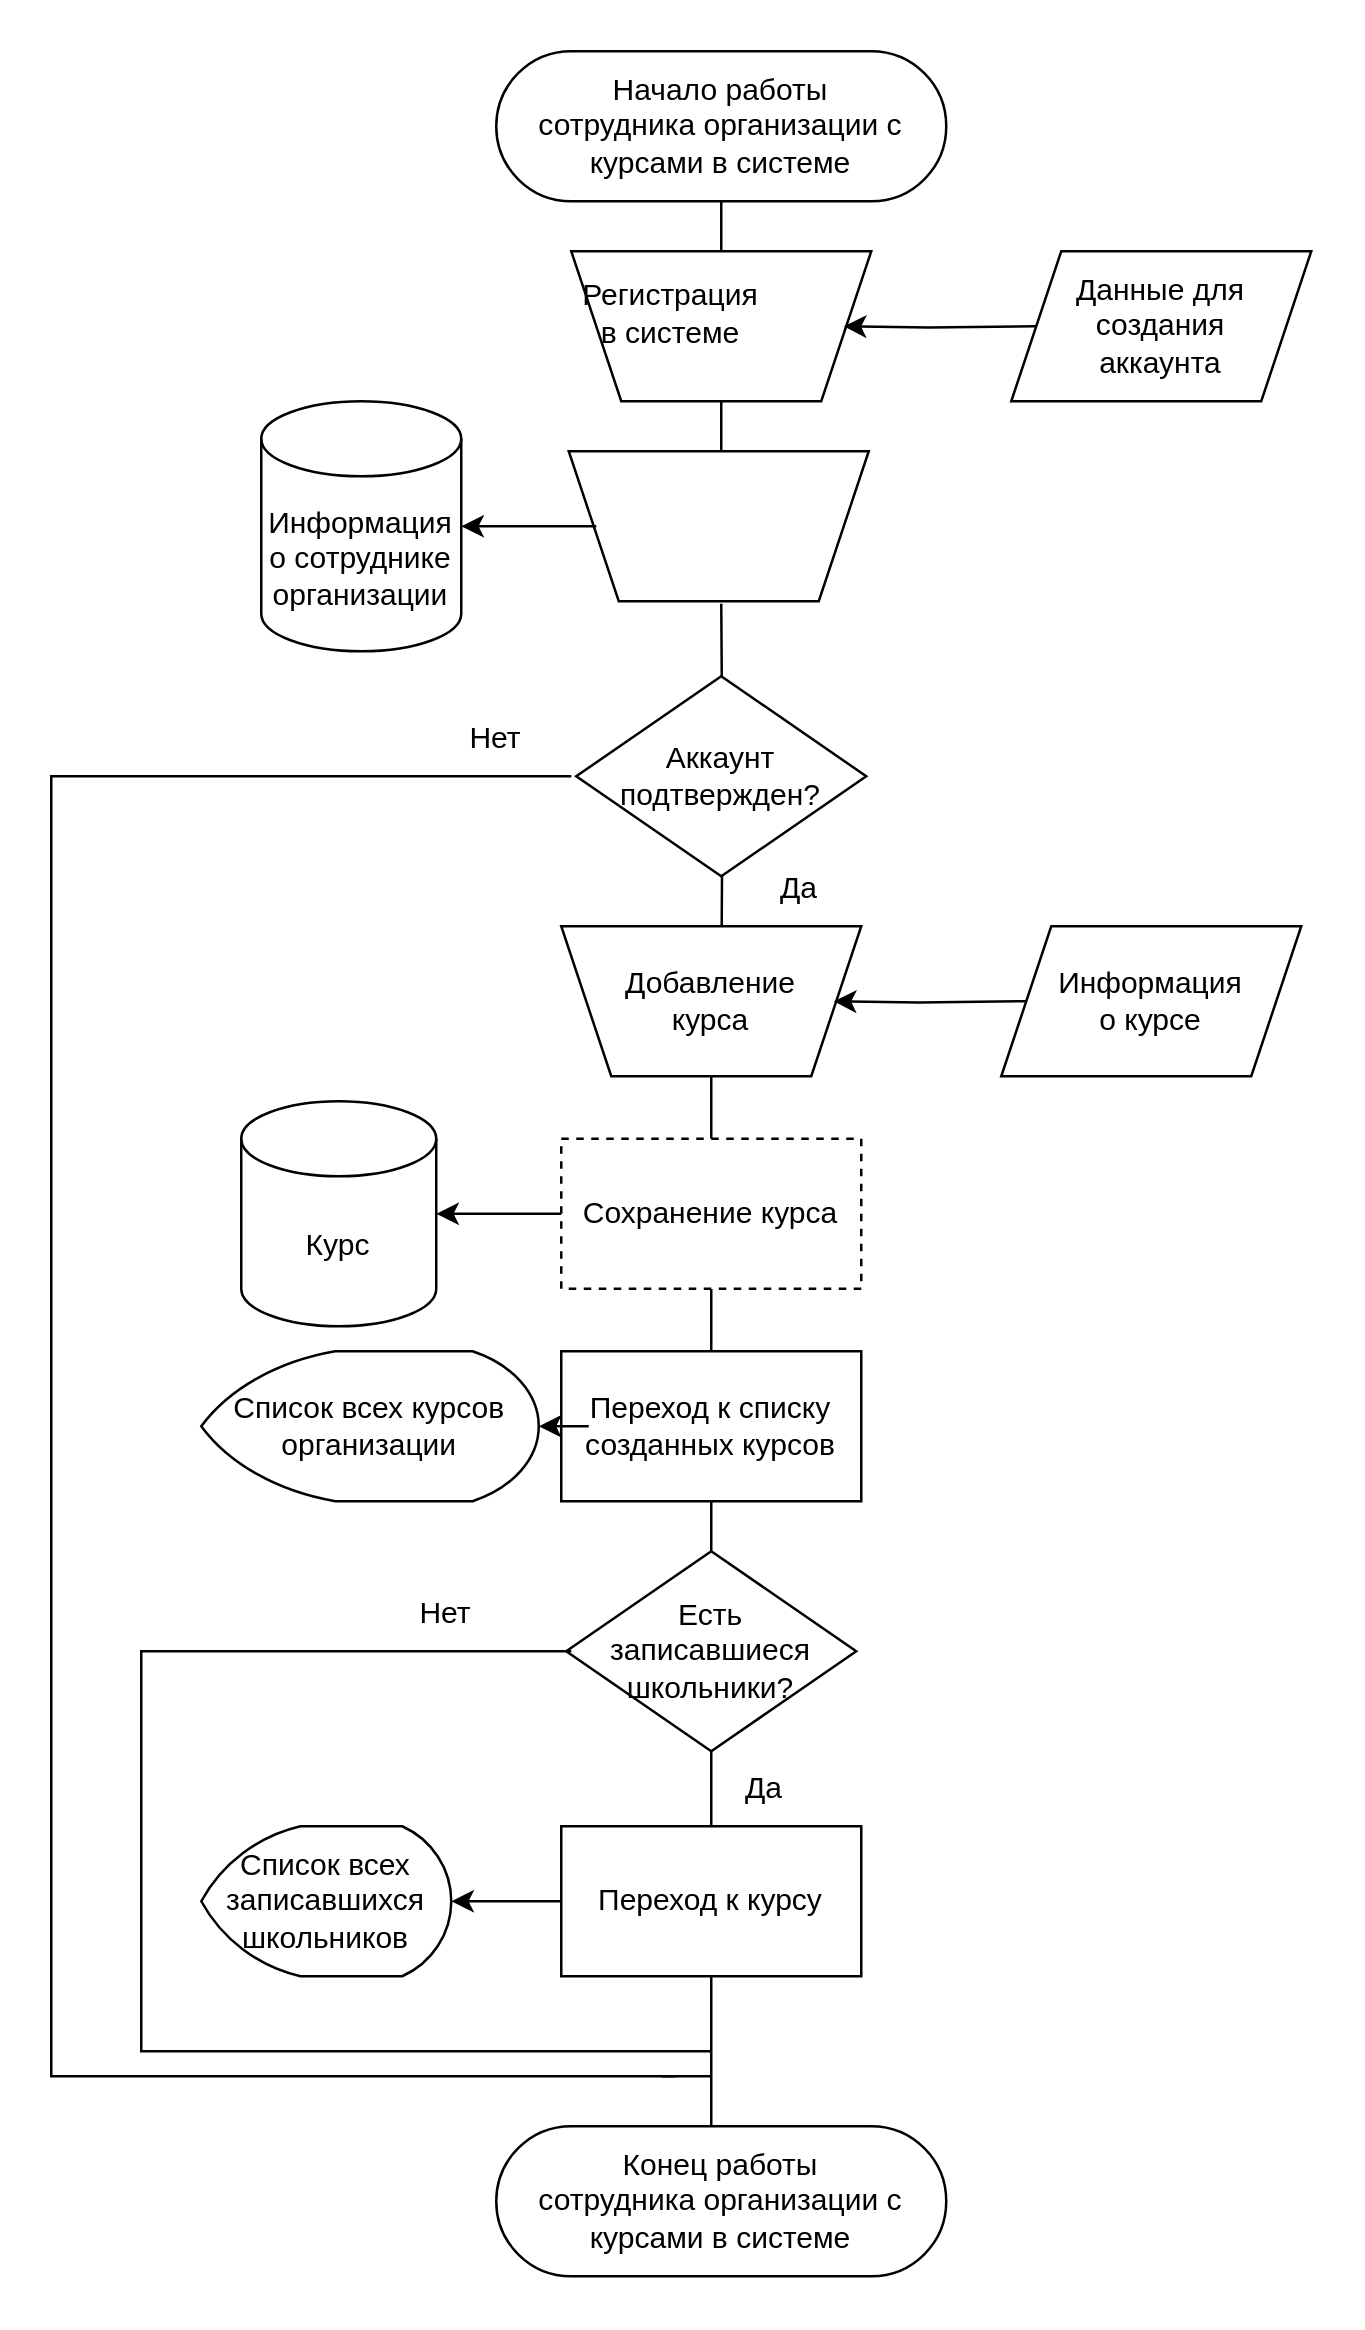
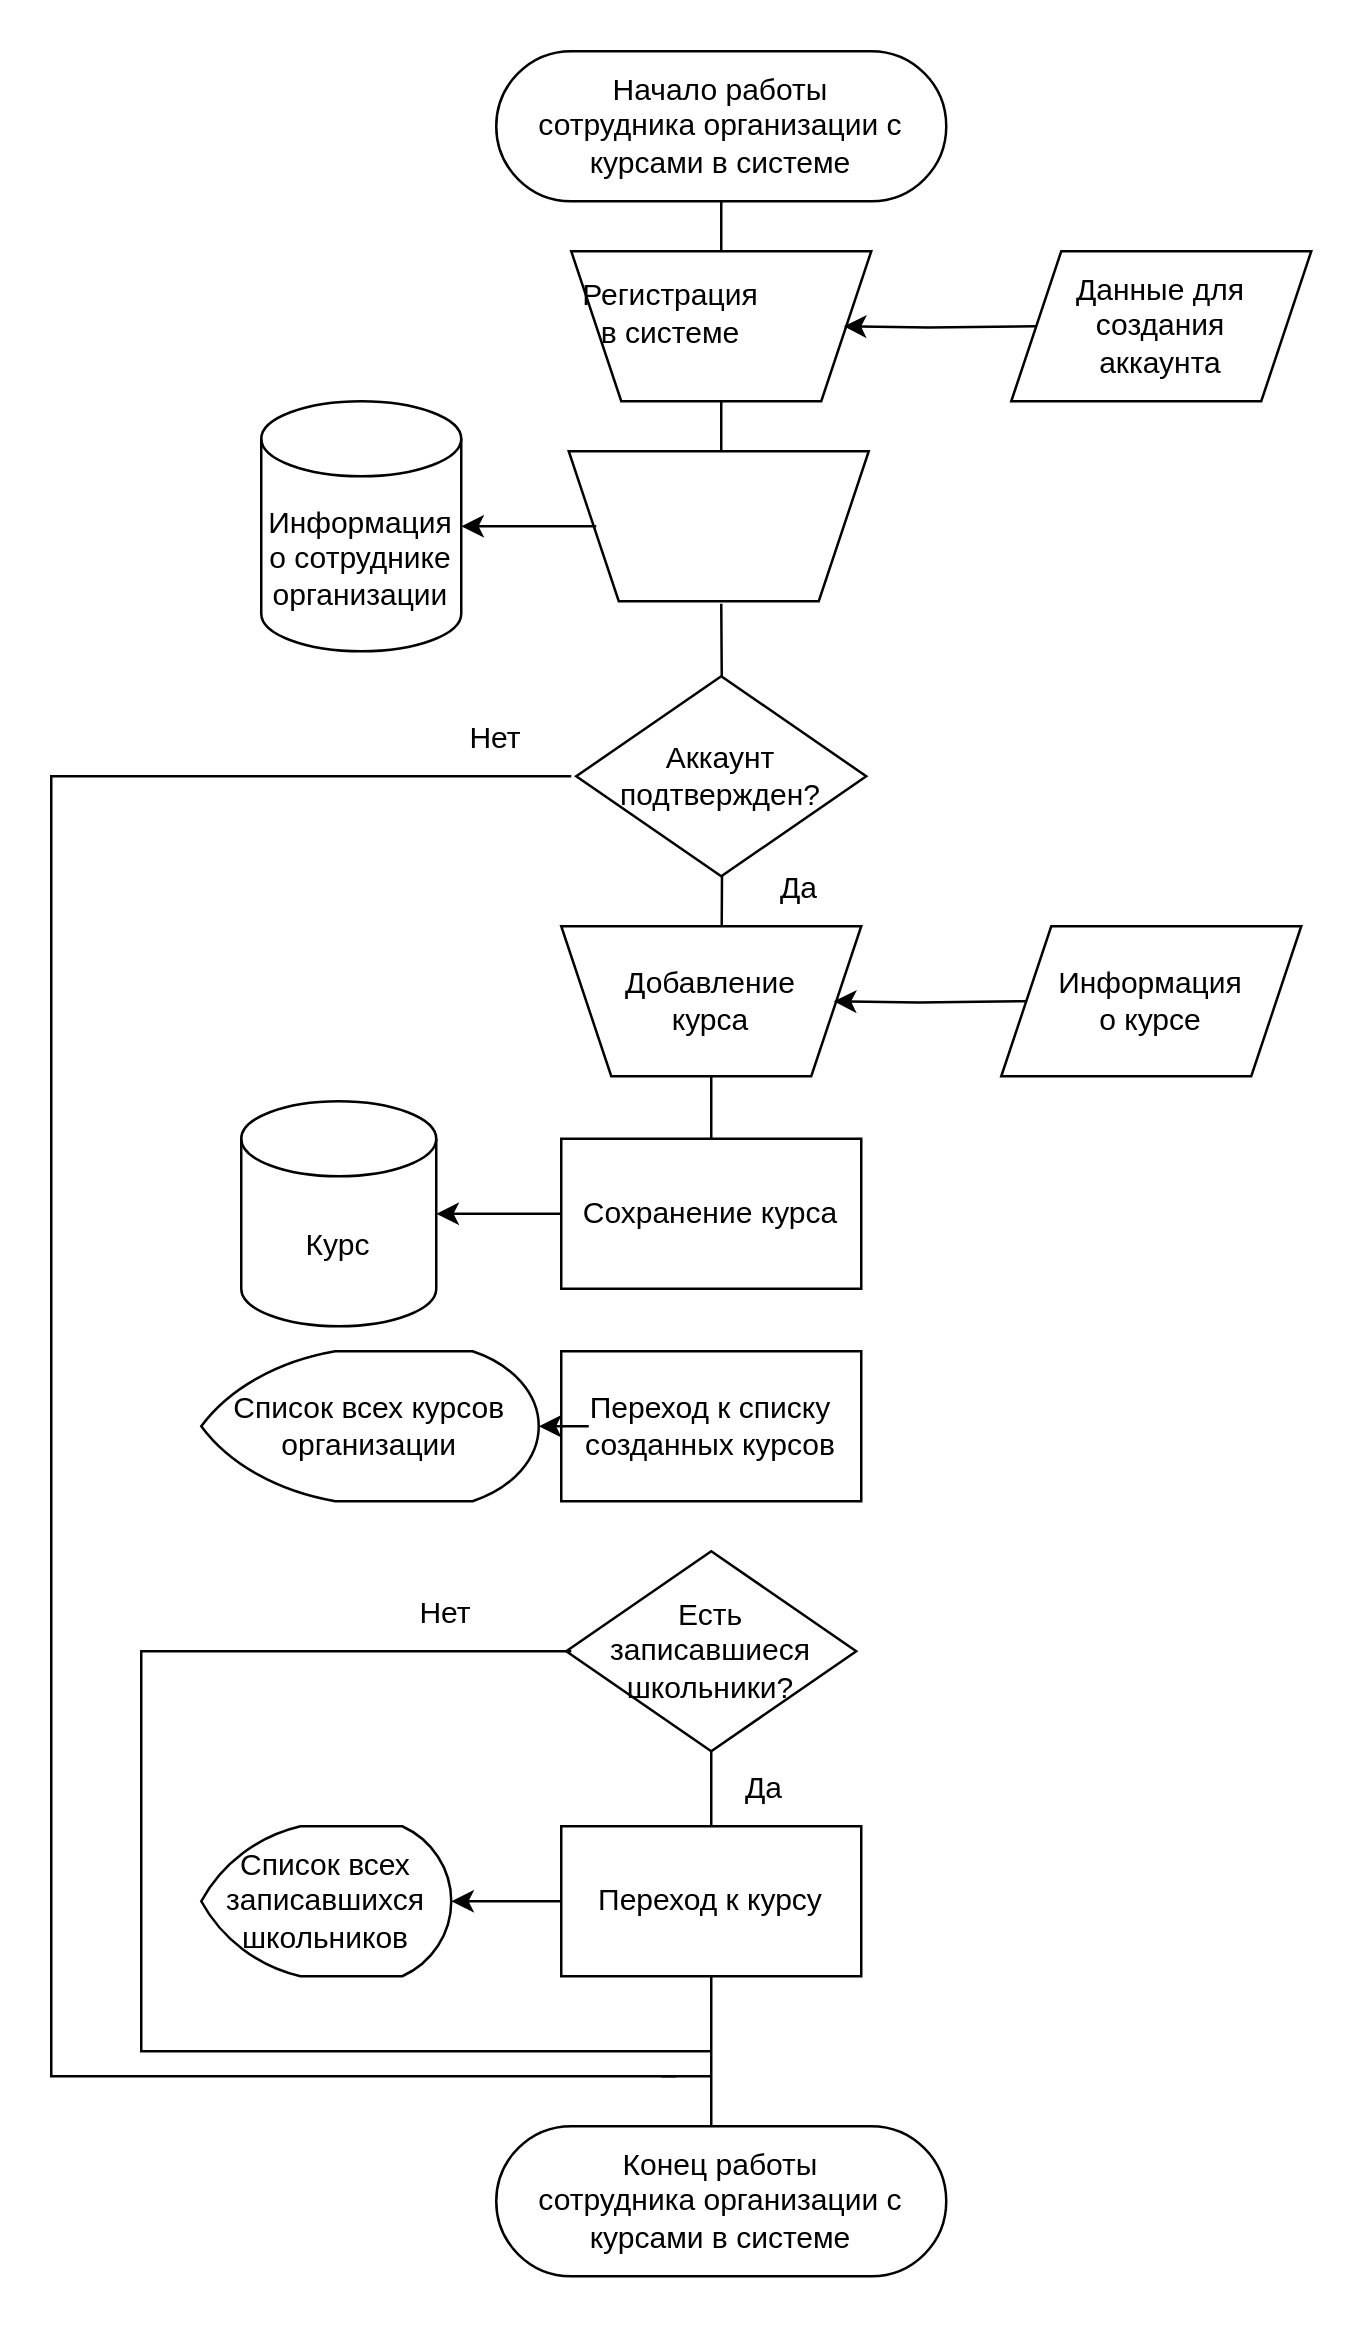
node "Сохранение курса": style dashed -> solid
edge "Сохранение курса" -- "Есть записавшиеся школьники?": removed
